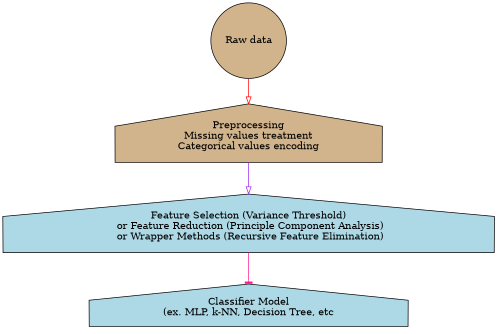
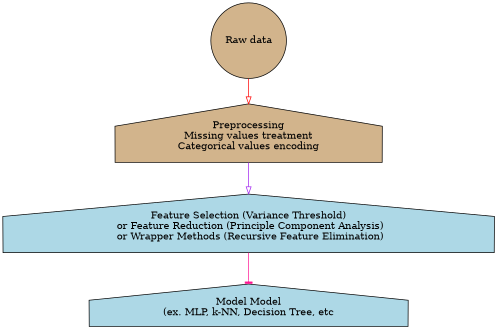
node "Classifier Model (ex. MLP, k-NN, Decision Tree, etc": label "Classifier Model (ex. MLP, k-NN, Decision Tree, etc" -> "Model Model (ex. MLP, k-NN, Decision Tree, etc"
